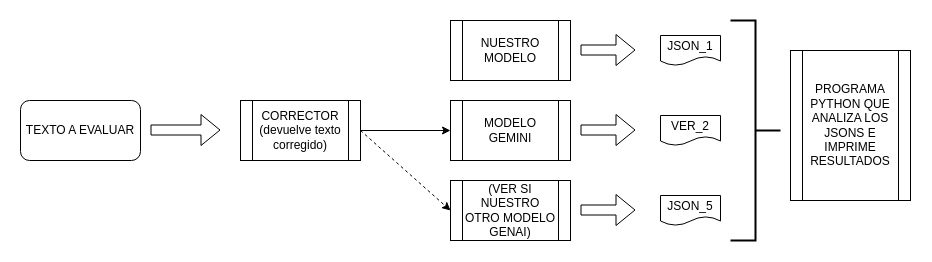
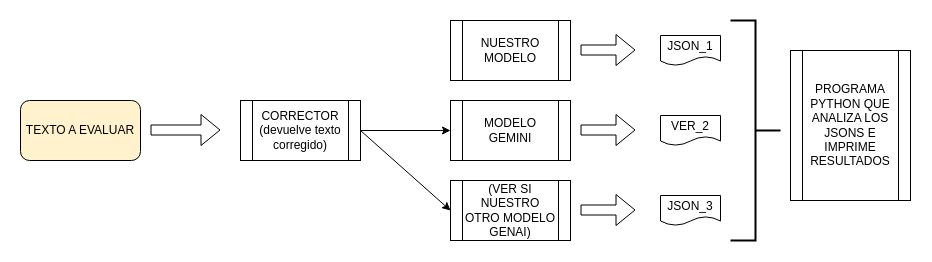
node "TEXTO A EVALUAR": fillcolor #ffffff -> #fff2cc
edge "CORRECTOR (devuelve texto corregido)" -> "(VER SI NUESTRO OTRO MODELO GENAI)": style dashed -> solid
node "JSON_5": label "JSON_5" -> "JSON_3"
